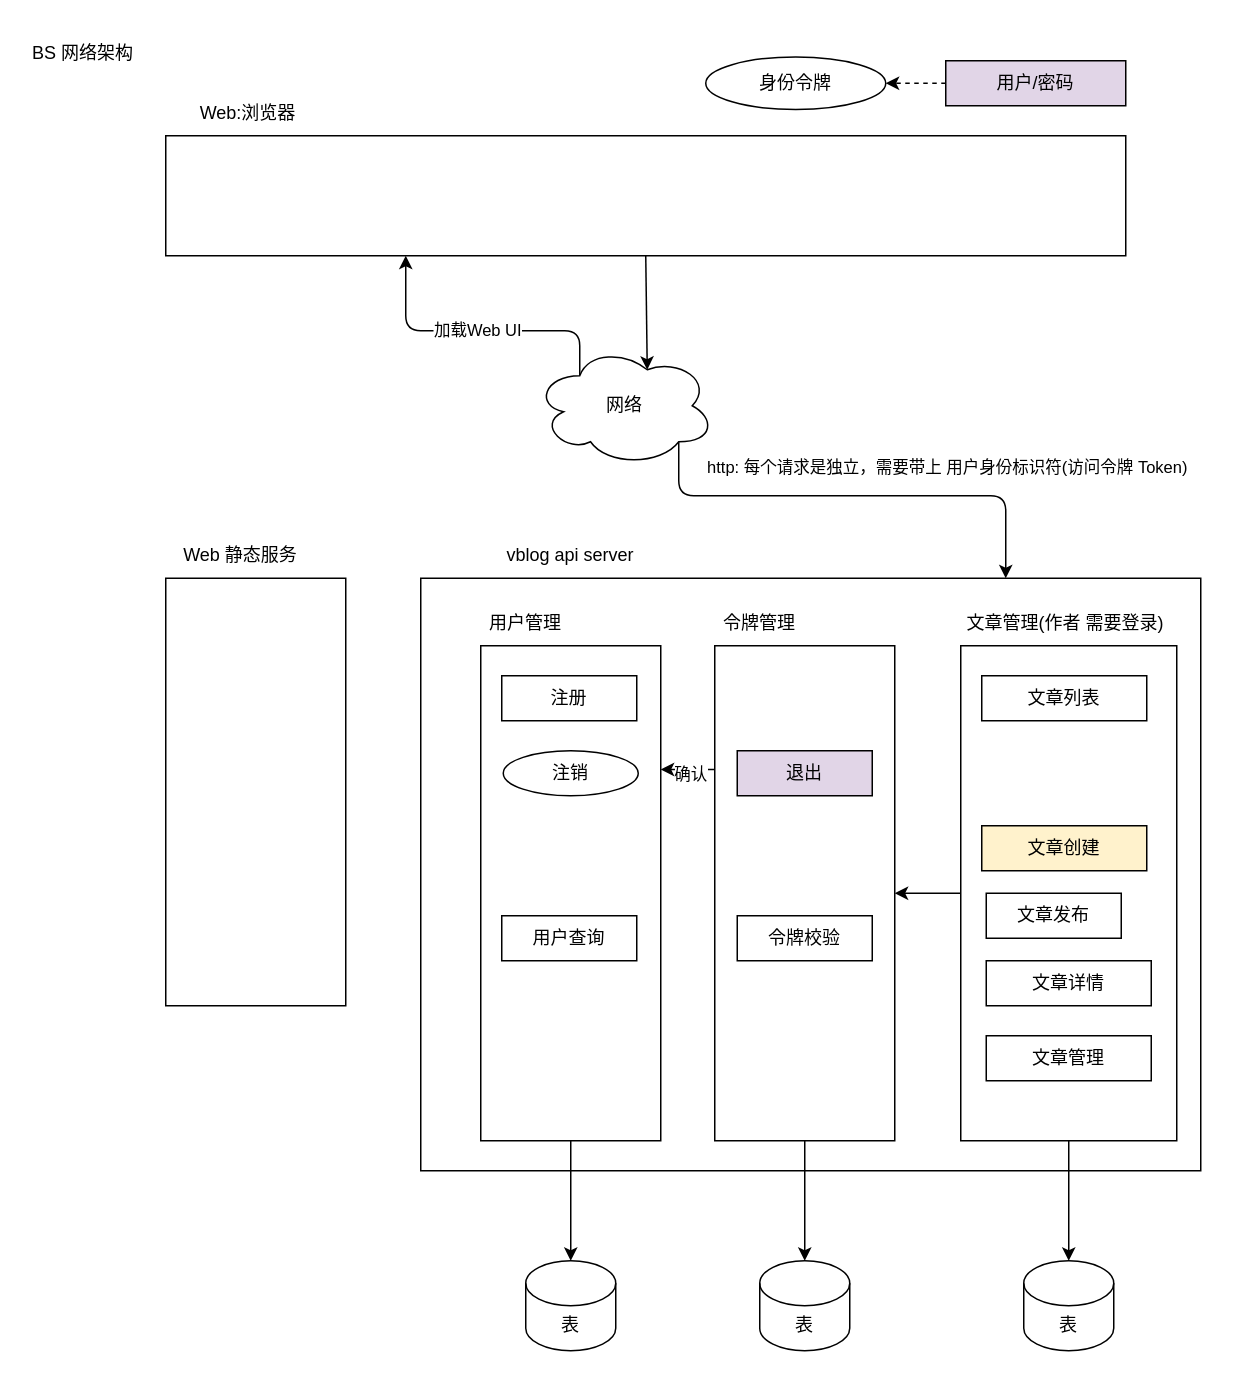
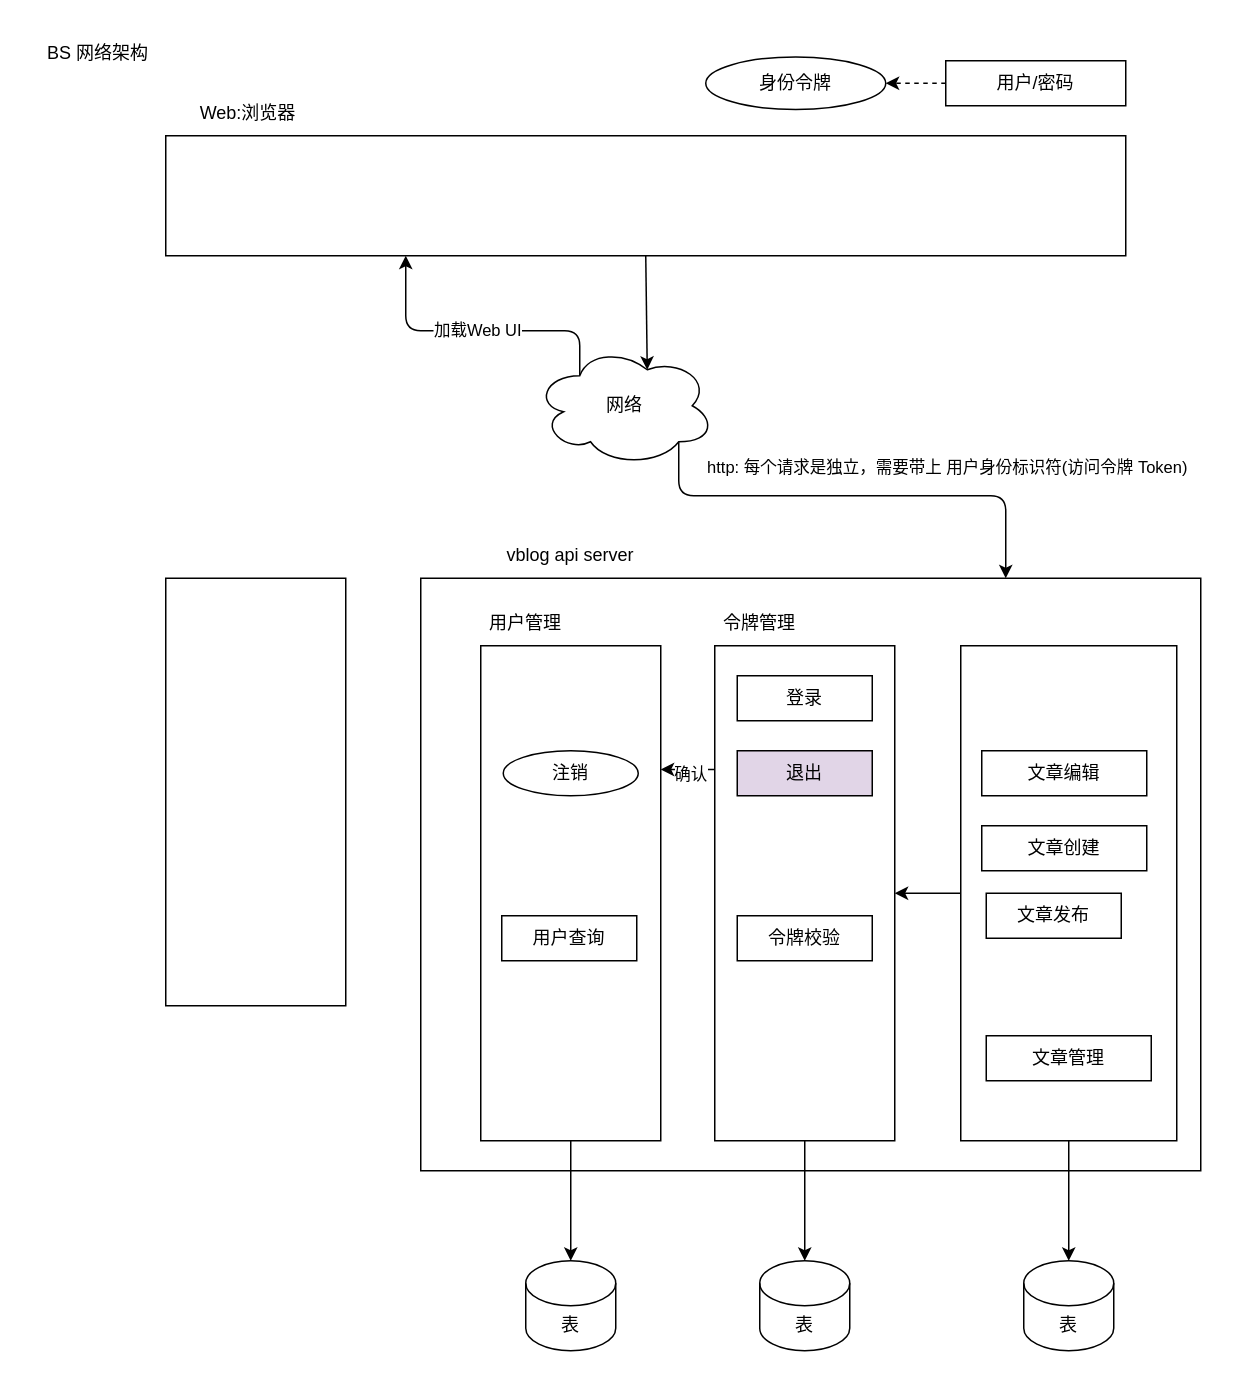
node "BS 网络架构": moved (83, 53) -> (98, 53)
node "用户/密码": fillcolor #e1d5e7 -> #ffffff
node "Web 静态服务": removed
node "文章管理(作者 需要登录)": removed
node "注册": removed
node "登录": added
node "文章列表": removed
node "文章编辑": added
node "文章创建": fillcolor #fff2cc -> #ffffff
node "文章详情": removed
